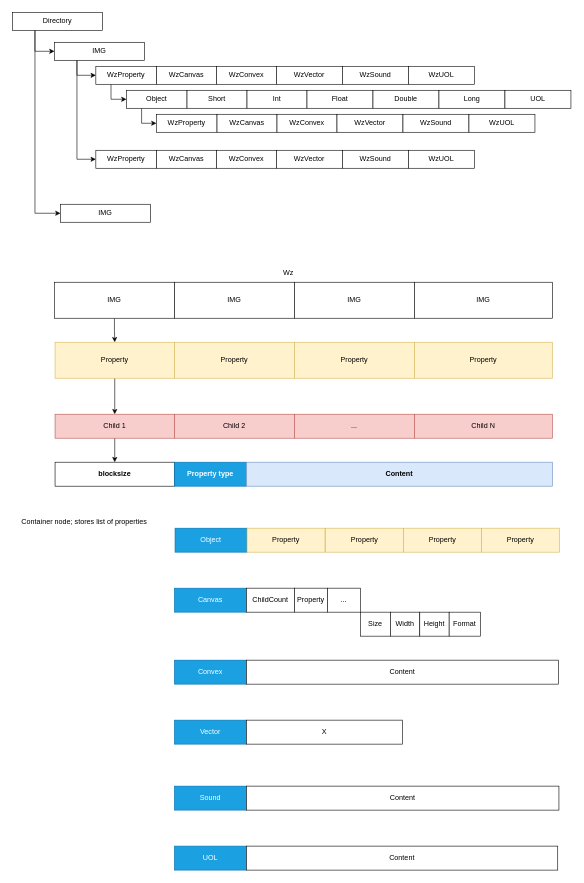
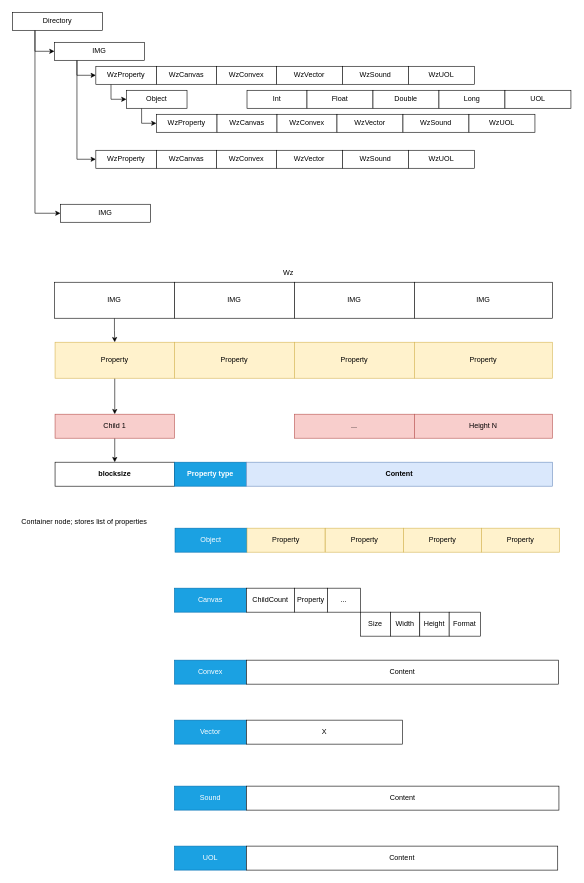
node "Short": removed
node "Child 2": removed
node "Child N": label "Child N" -> "Height N"
